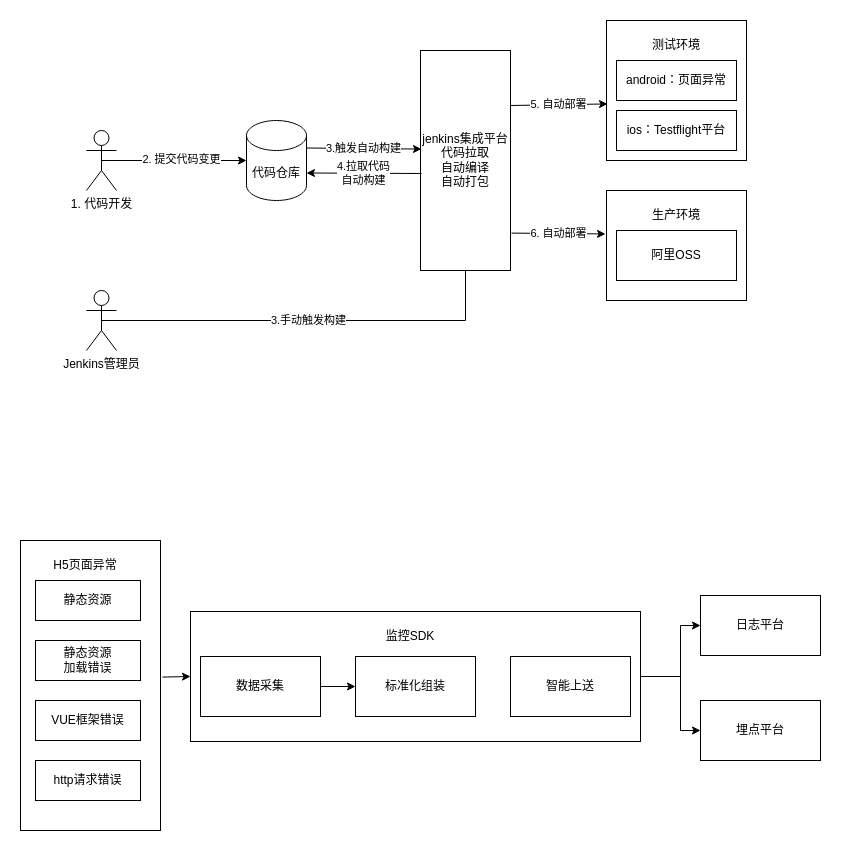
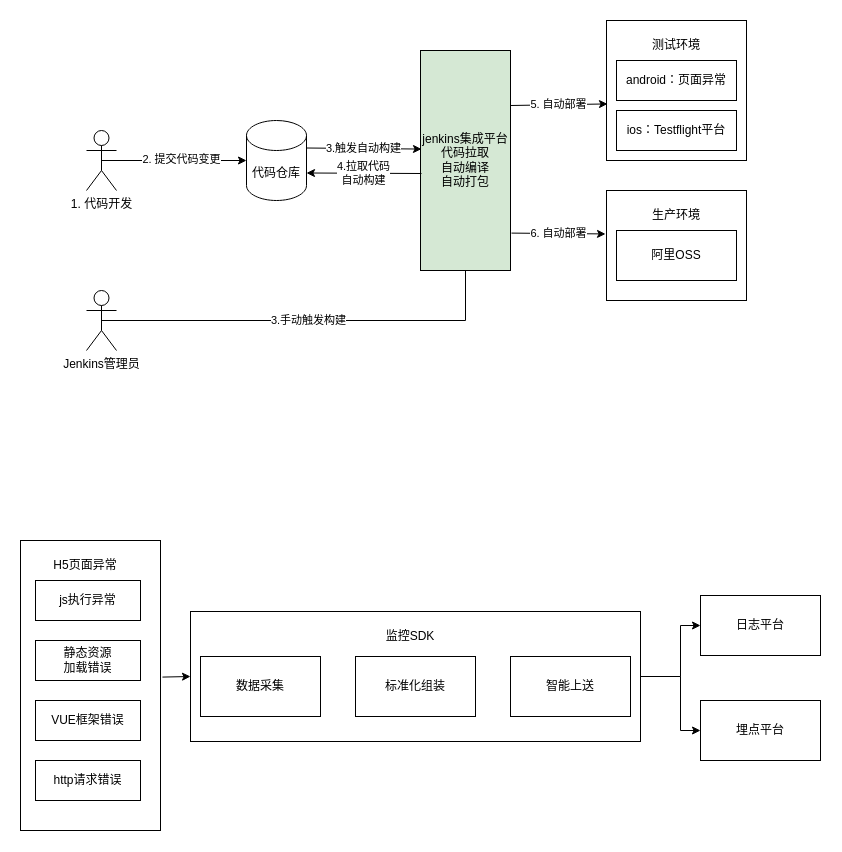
node "jenkins集成平台 代码拉取 自动编译 自动打包": fillcolor #ffffff -> #d5e8d4
node "静态资源": label "静态资源" -> "js执行异常"
edge "数据采集" -> "标准化组装": removed
